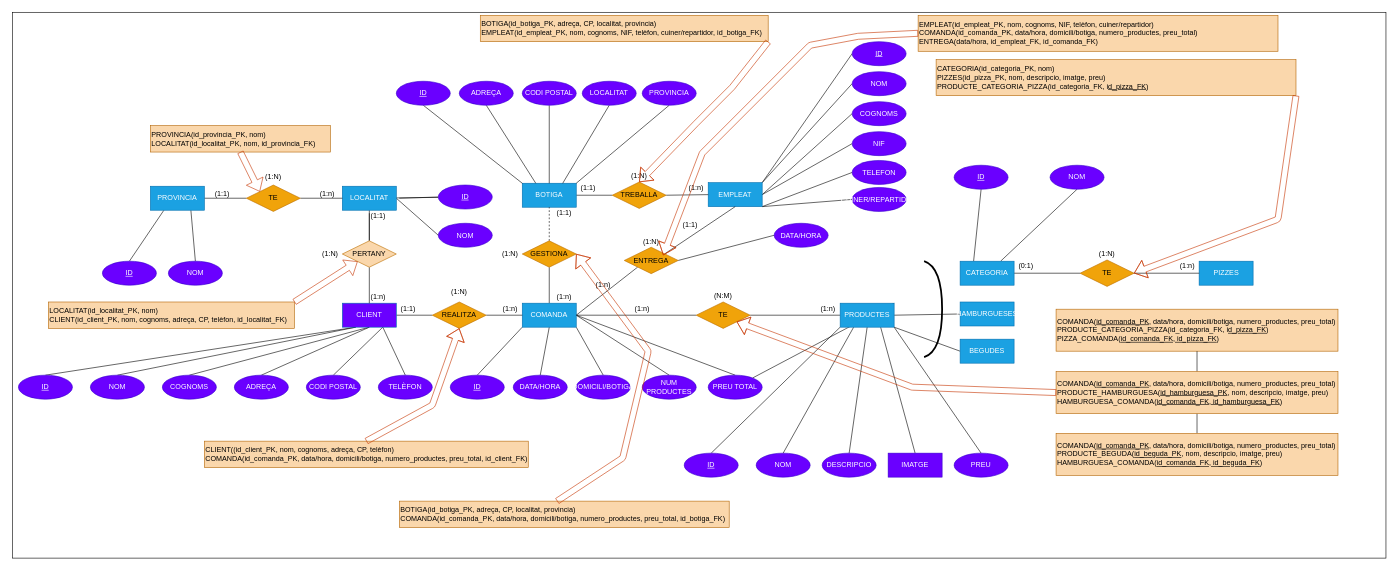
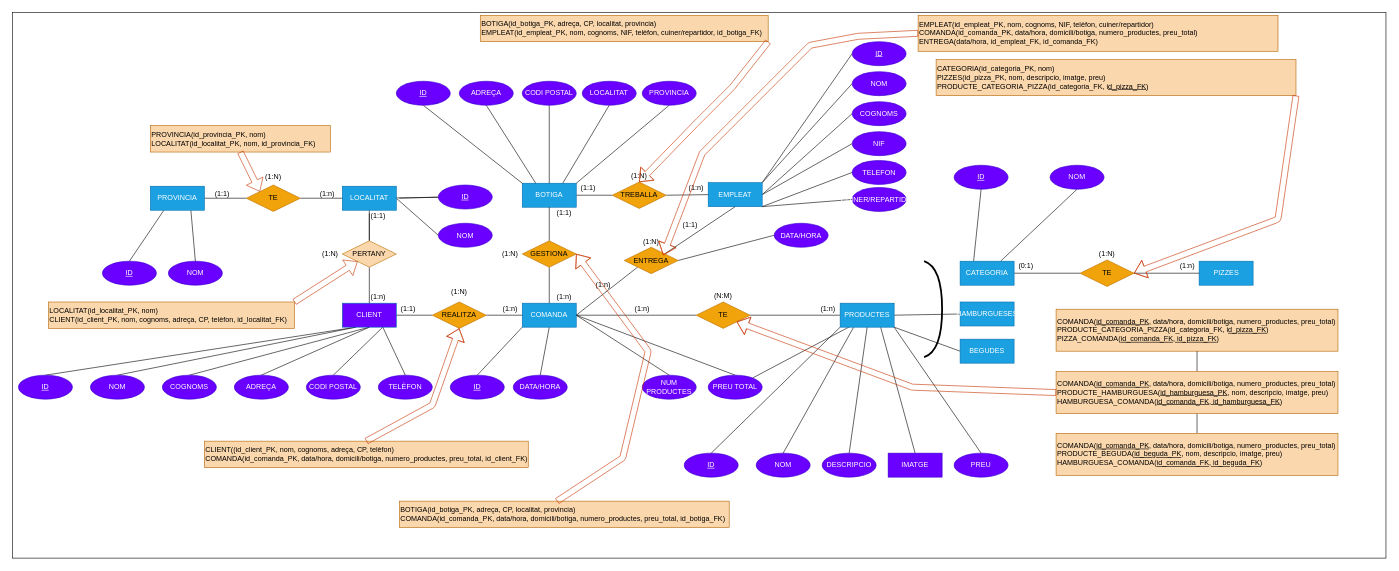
edge "BOTIGA" -- "GESTIONA": style dashed -> solid
edge "COMANDA" -- "DOMICILI/BOTIGA": removed
node "DOMICILI/BOTIGA": removed
